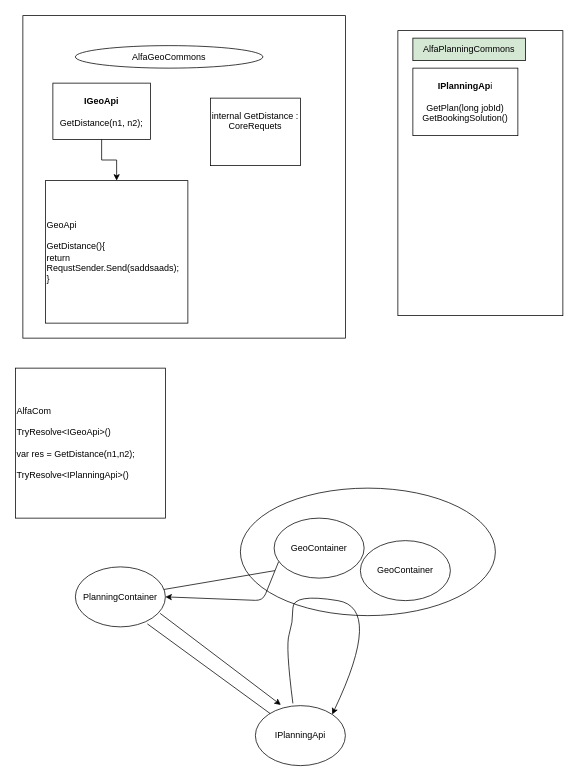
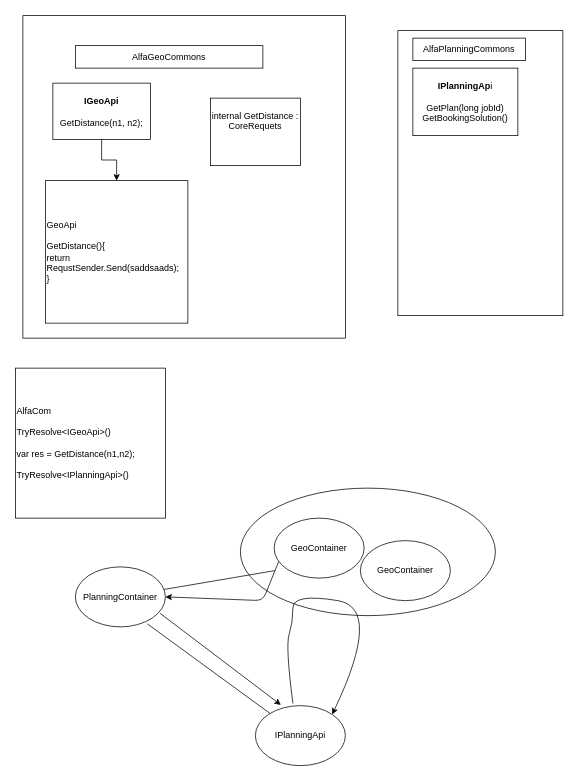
node "AlfaPlanningCommons": fillcolor #d5e8d4 -> #ffffff
node "AlfaGeoCommons": shape ellipse -> rectangle
